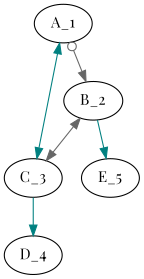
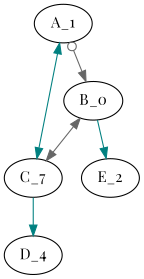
node "B_2": label "B_2" -> "B_0"
node "C_3": label "C_3" -> "C_7"
node "E_5": label "E_5" -> "E_2"
